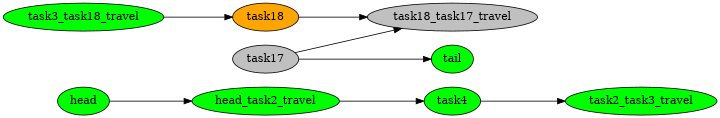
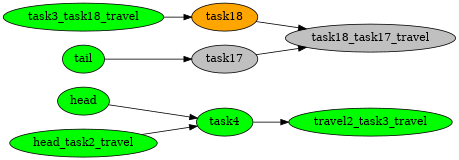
edge "task17" -> "tail": reversed
edge "head" -> "head_task2_travel": now "head" -> "task4"
node "task2_task3_travel": label "task2_task3_travel" -> "travel2_task3_travel"
